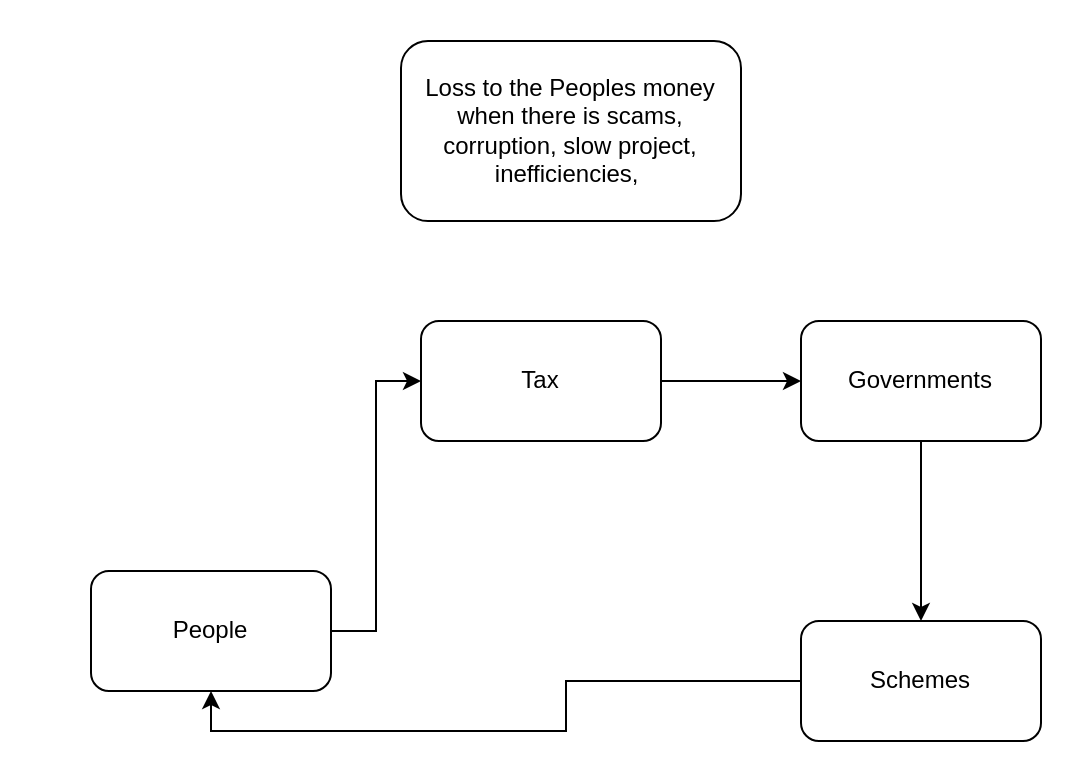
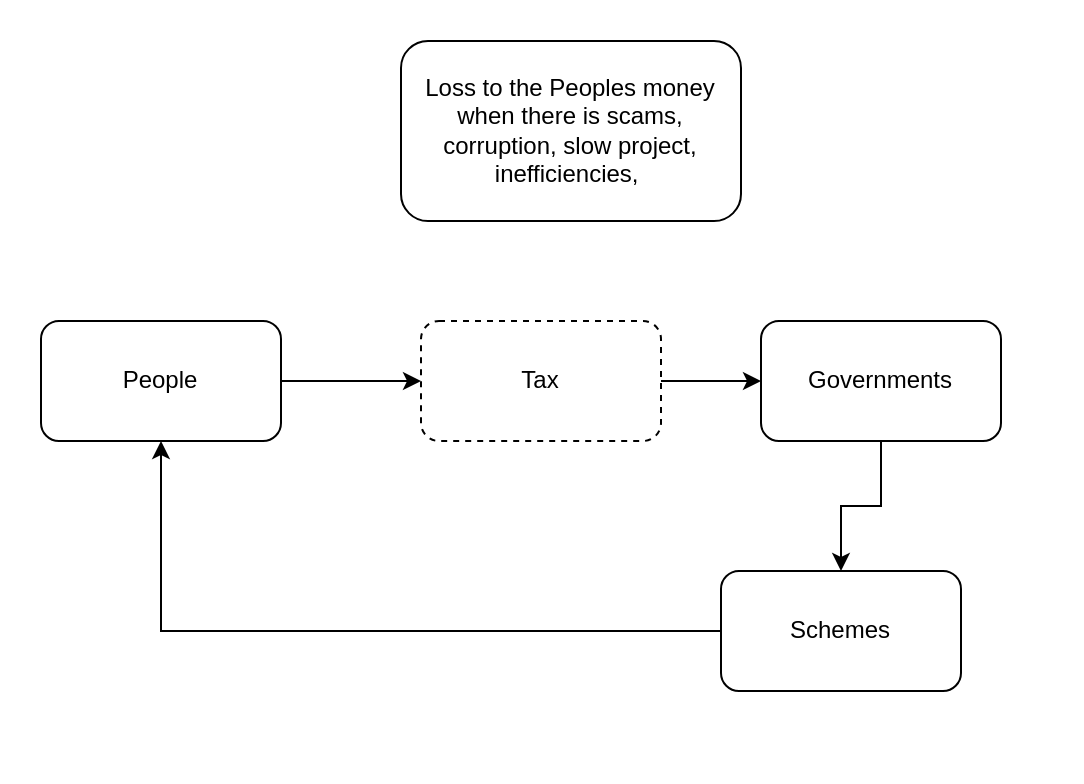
node "Tax": style solid -> dashed
node "Governments": moved (921, 381) -> (881, 381)
node "People": moved (211, 631) -> (161, 381)
node "Schemes": moved (921, 681) -> (841, 631)
